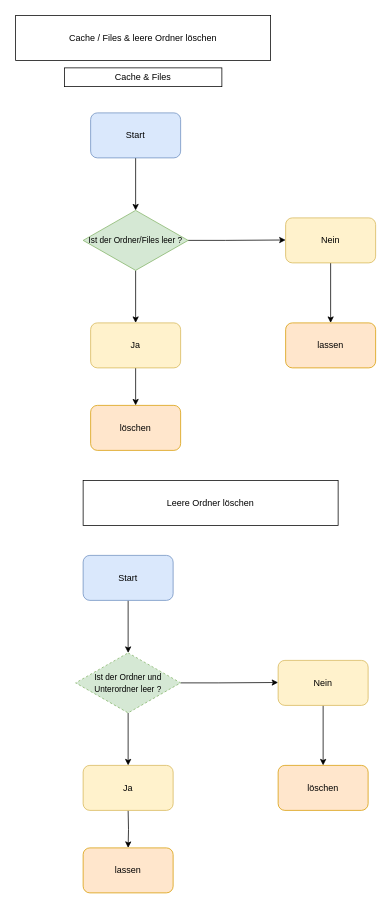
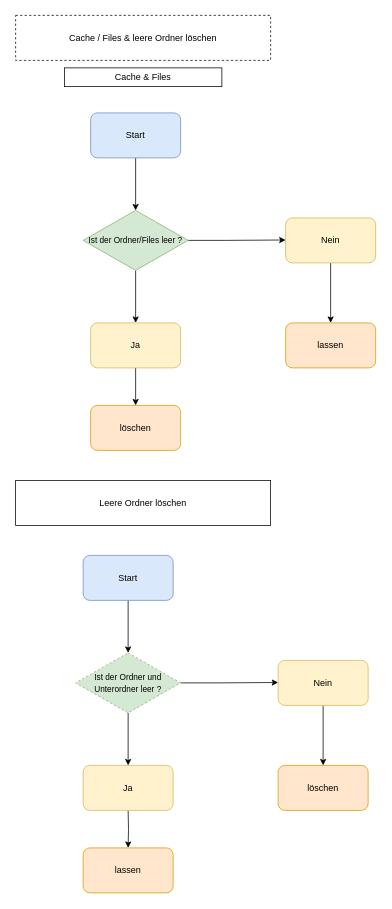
node "Cache / Files & leere Ordner löschen": style solid -> dashed
node "Leere Ordner löschen": moved (210, 503) -> (143, 503)
